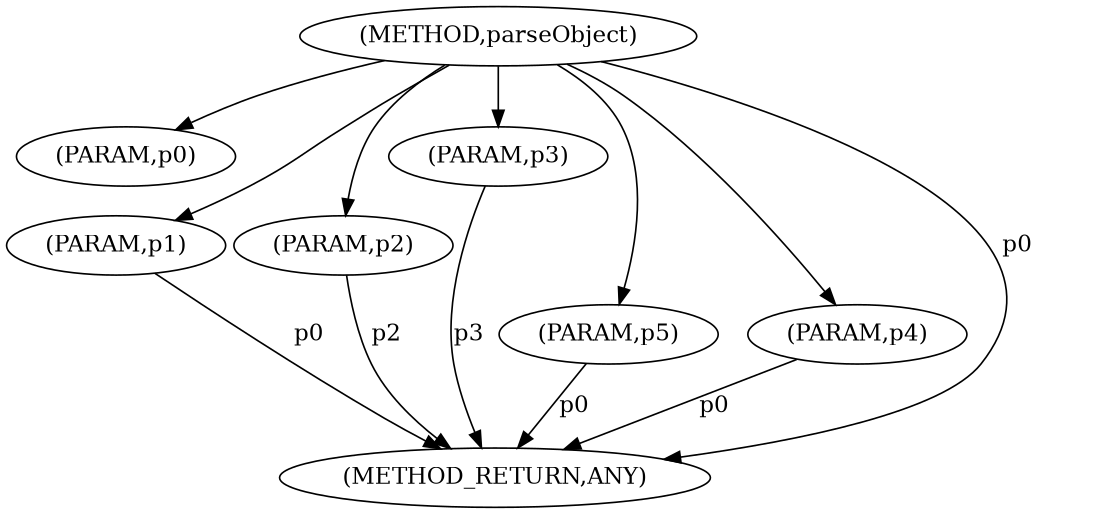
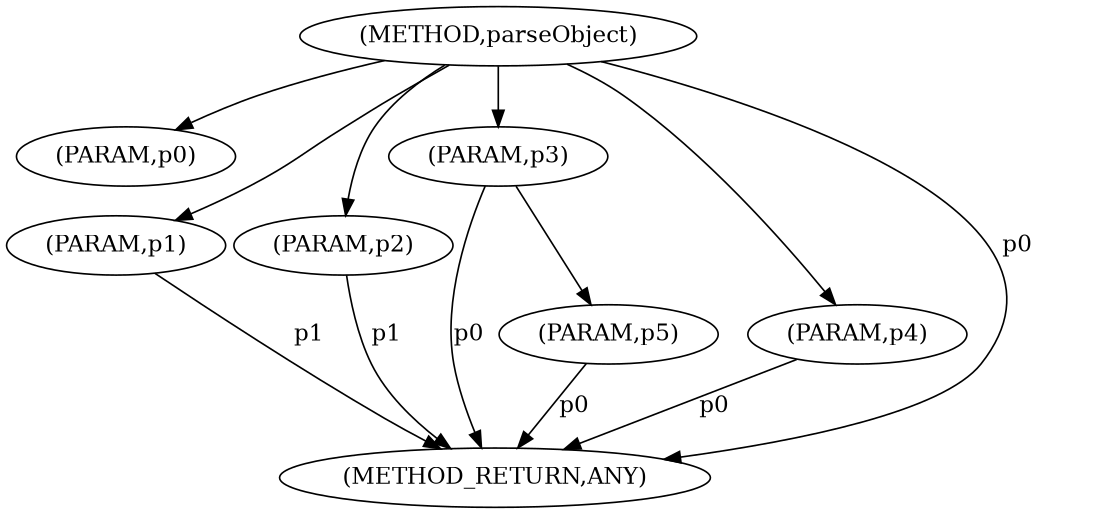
edge "(METHOD,parseObject)" -> "(PARAM,p5)": now "(PARAM,p3)" -> "(PARAM,p5)"
edge "(PARAM,p1)" -> "(METHOD_RETURN,ANY)": label "p0" -> "p1"
edge "(PARAM,p2)" -> "(METHOD_RETURN,ANY)": label "p2" -> "p1"
edge "(PARAM,p3)" -> "(METHOD_RETURN,ANY)": label "p3" -> "p0"
